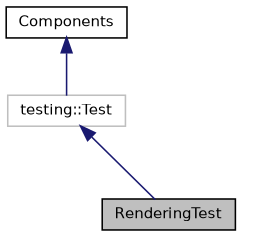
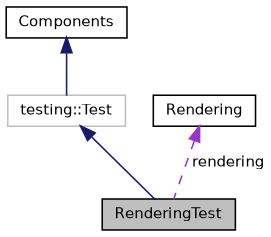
node "Rendering": added
